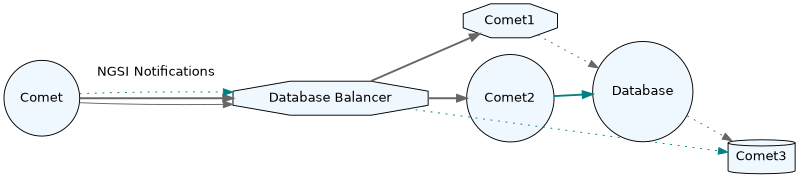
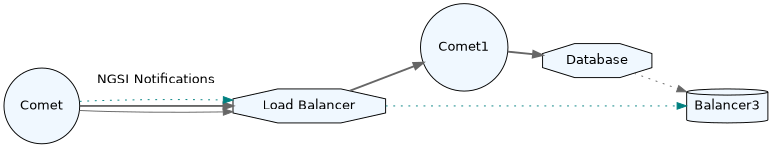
node "Comet1": shape octagon -> circle
edge "Comet1" -> "Database": style dotted -> bold
node "Database": shape circle -> octagon
node "Database Balancer": label "Database Balancer" -> "Load Balancer"
node "Comet2": removed
node "Comet3": label "Comet3" -> "Balancer3"
